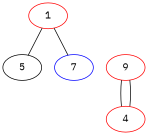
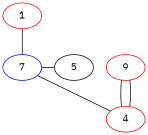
edge "1" -- "5": now "7" -- "5"
edge "7" -- "4": added
